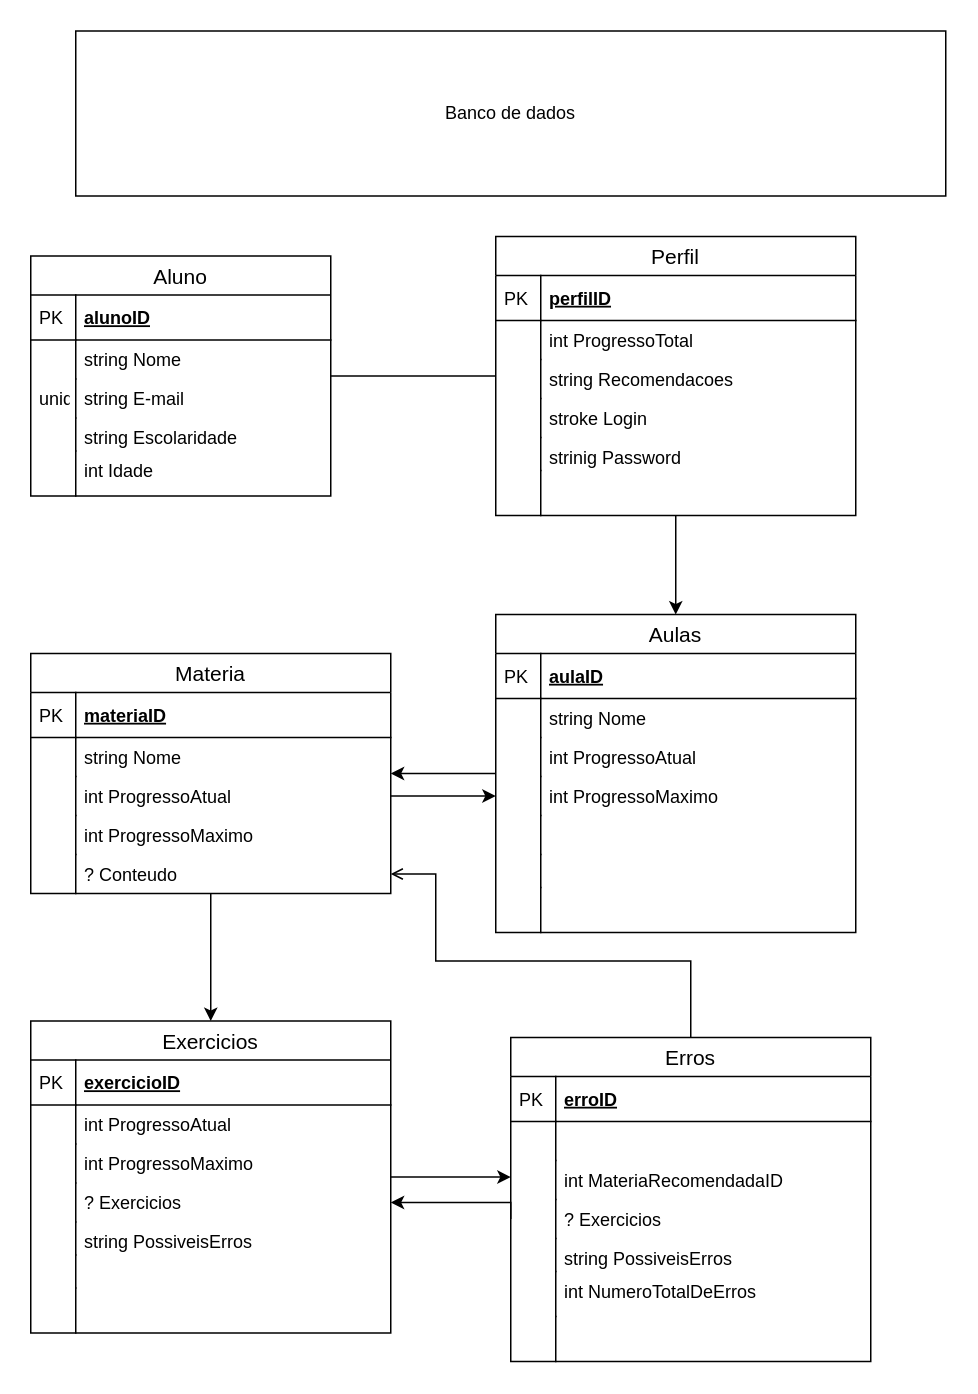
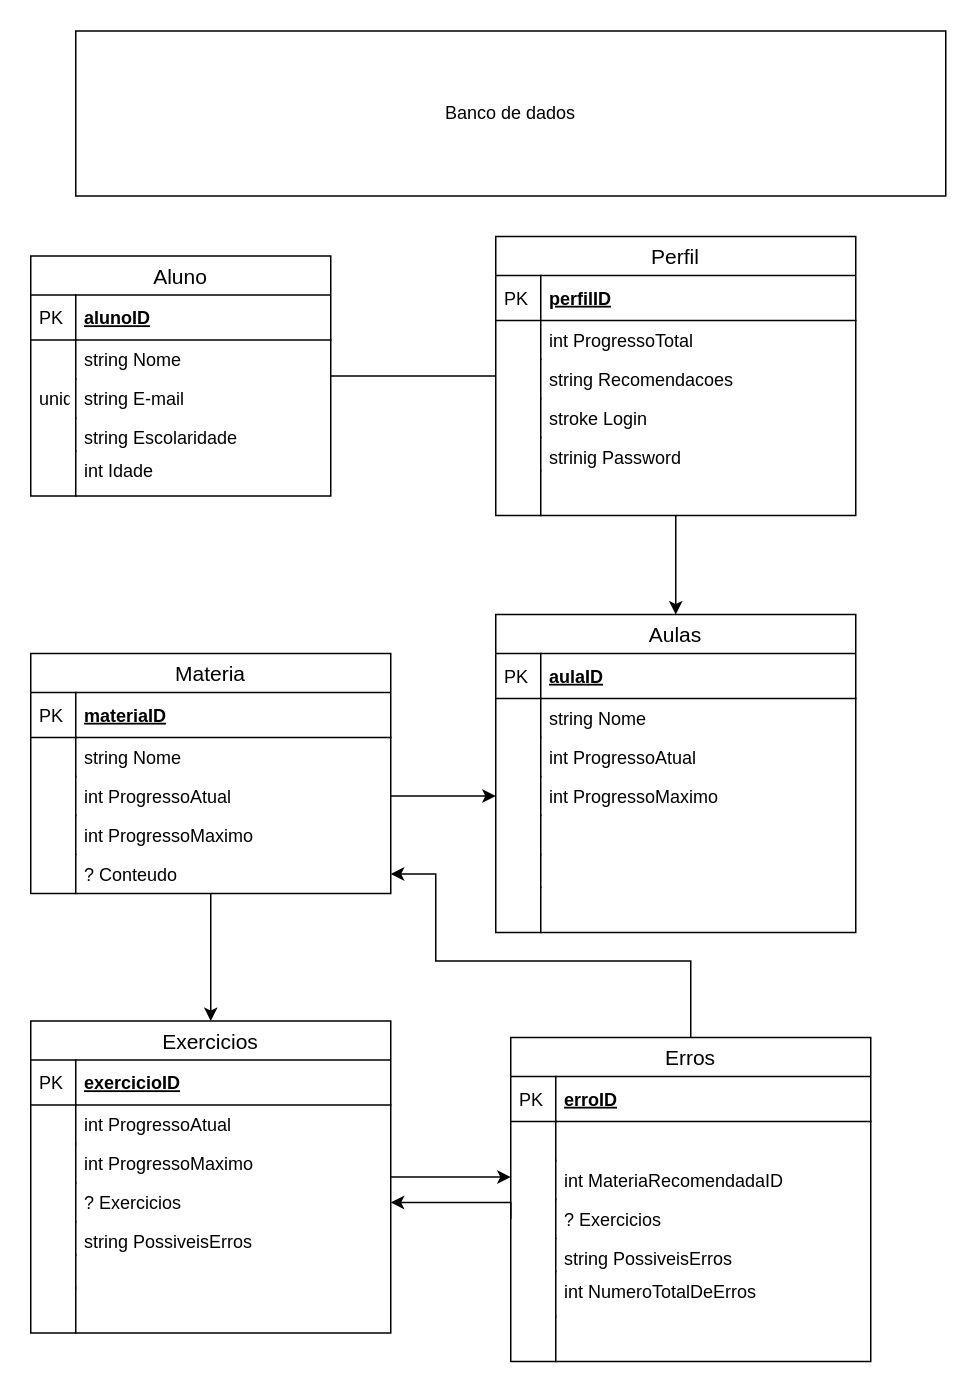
edge "Aulas" -> "Materia": removed
edge "Erros" -> "? Conteudo": arrowhead open -> classic
